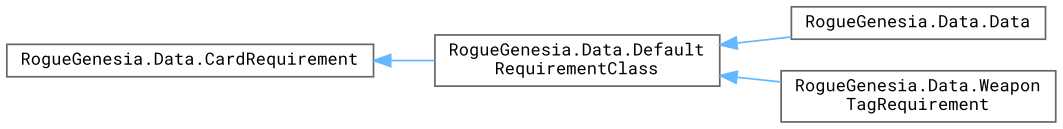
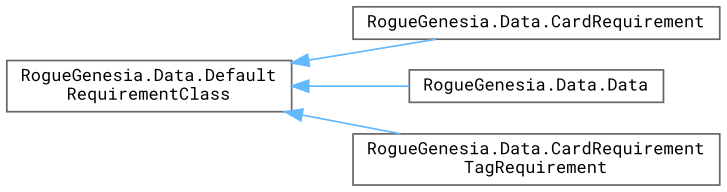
edge "RogueGenesia.Data.Default RequirementClass" -> "RogueGenesia.Data.CardRequirement": reversed
node "RogueGenesia.Data.Weapon TagRequirement": label "RogueGenesia.Data.Weapon TagRequirement" -> "RogueGenesia.Data.CardRequirement TagRequirement"
